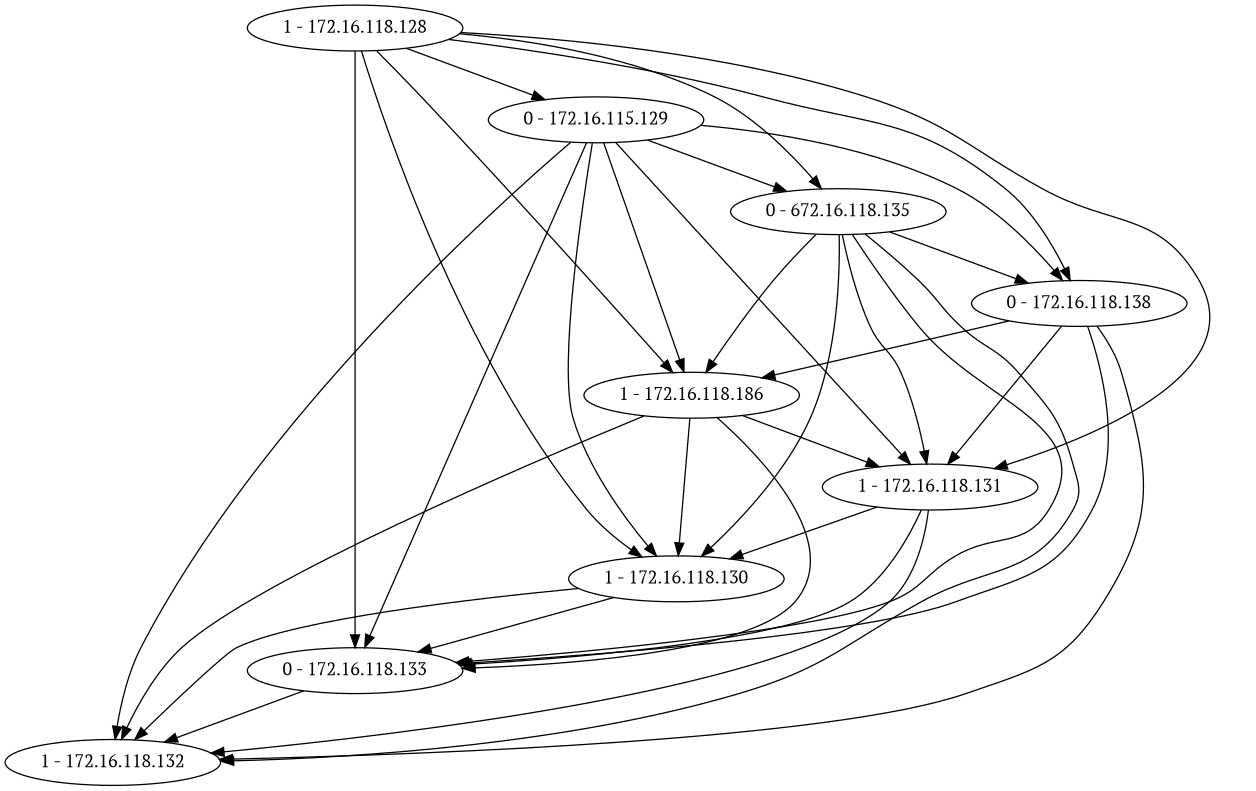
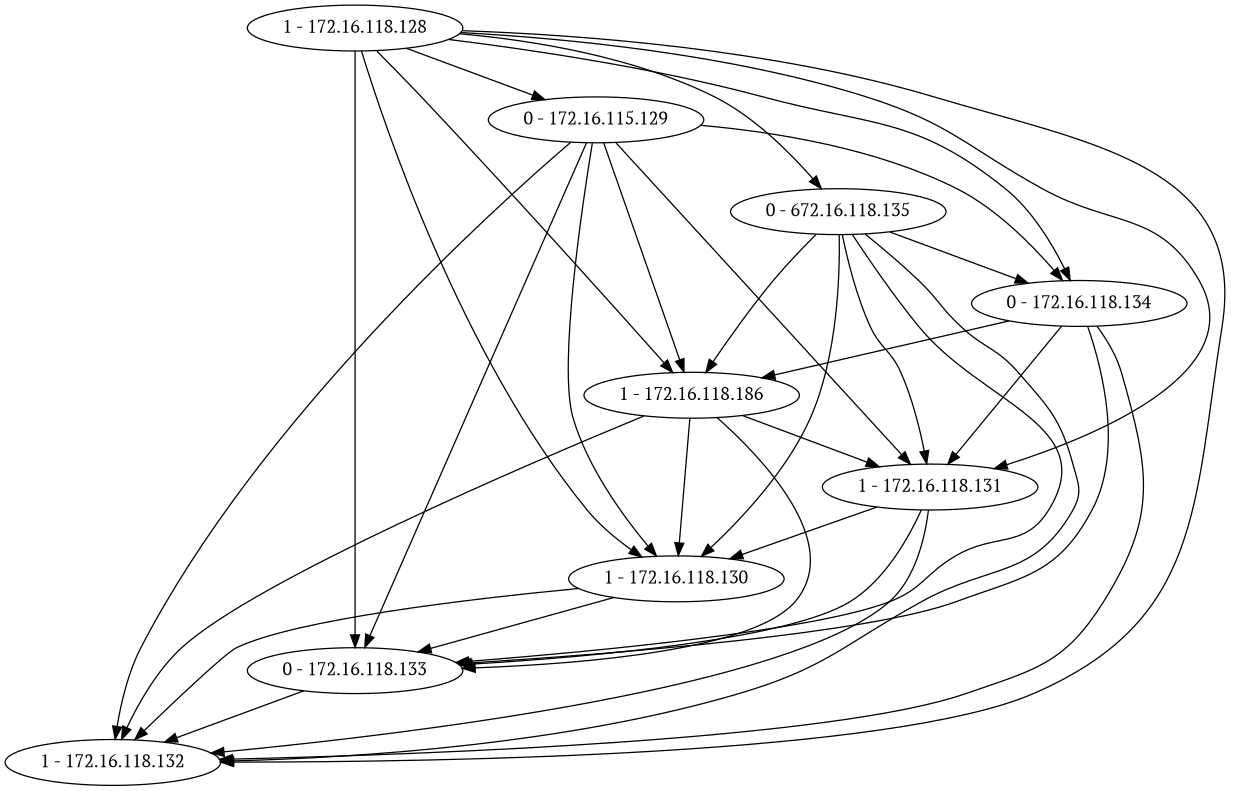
edge "0 - 172.16.115.129" -> "0 - 672.16.118.135": removed
node "0 - 172.16.118.138": label "0 - 172.16.118.138" -> "0 - 172.16.118.134"
edge "1 - 172.16.118.128" -> "1 - 172.16.118.132": added
